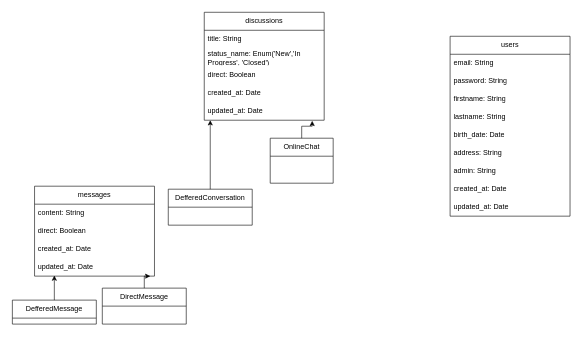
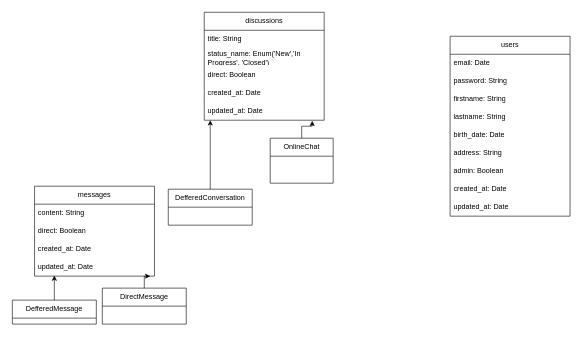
node "email: String": label "email: String" -> "email: Date"
node "admin: String": label "admin: String" -> "admin: Boolean"
